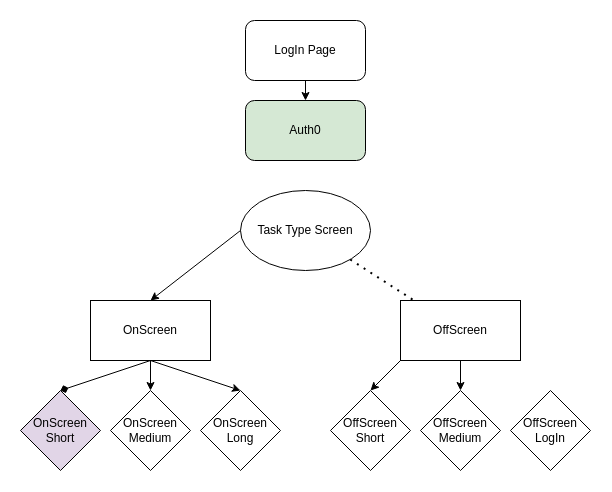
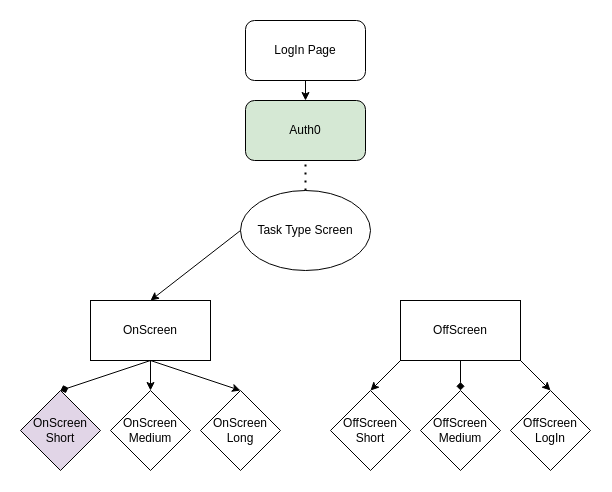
edge "Task Type Screen" -- "OffScreen": now "Task Type Screen" -- "Auth0"
edge "OffScreen" -> "OffScreen LogIn": added
edge "OffScreen" -> "OffScreen Medium": arrowhead classic -> diamond
